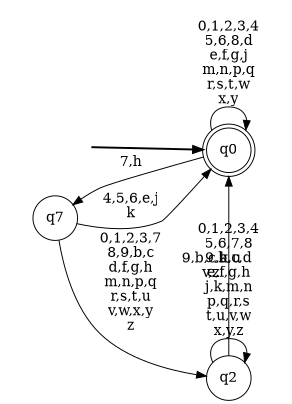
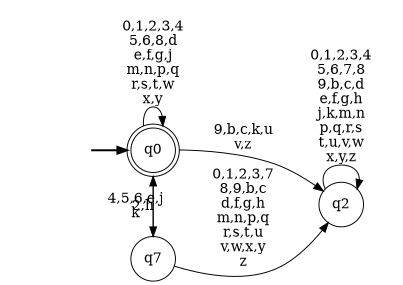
edge "q0" -> "q7": label "7,h" -> "2,h"
edge "q2" -> "q0": reversed
